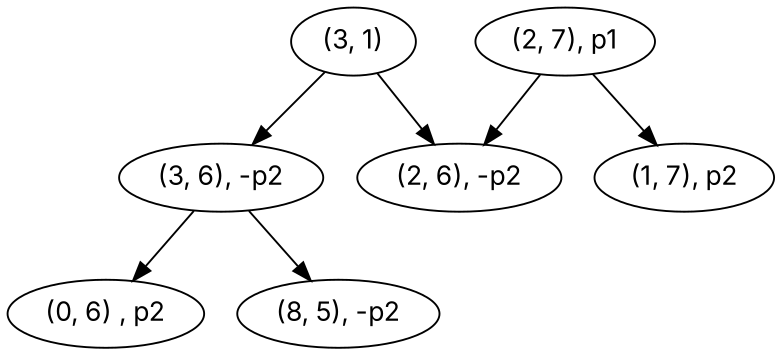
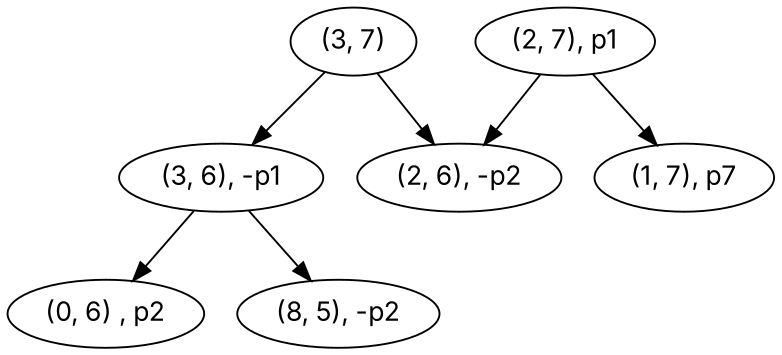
node "(3, 1)": label "(3, 1)" -> "(3, 7)"
node "(3, 6), -p2": label "(3, 6), -p2" -> "(3, 6), -p1"
node "(1, 7), p2": label "(1, 7), p2" -> "(1, 7), p7"
